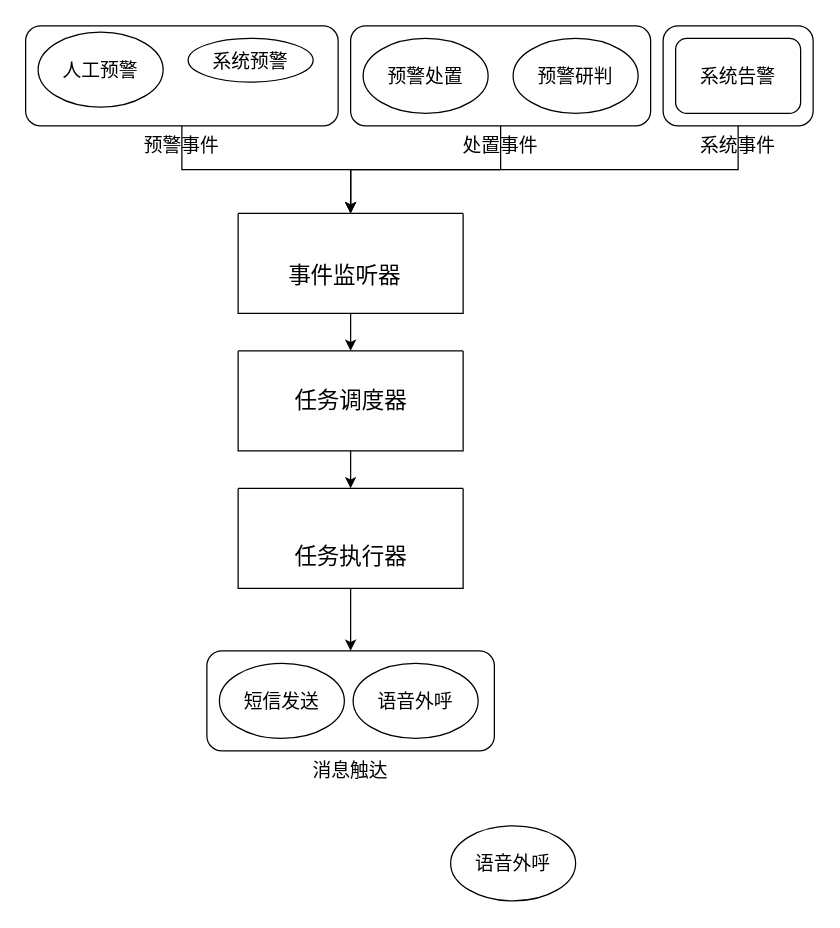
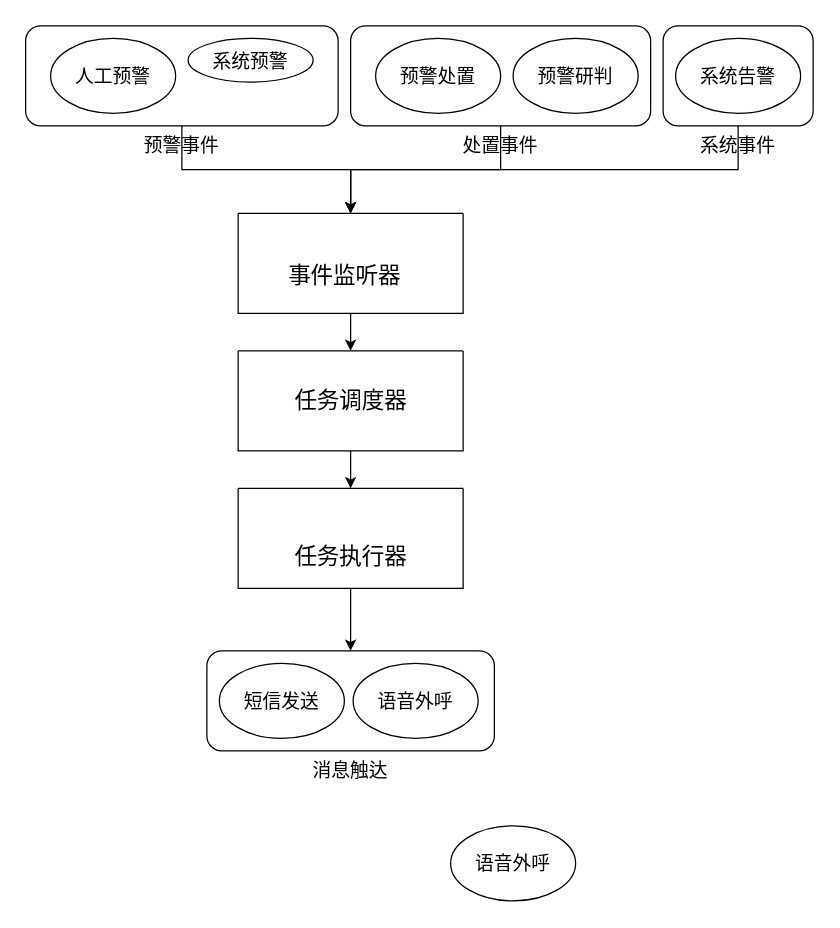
node "人工预警": moved (101, 69) -> (113, 76)
node "预警处置": moved (426, 76) -> (438, 76)
node "系统告警": shape rounded rectangle -> ellipse
